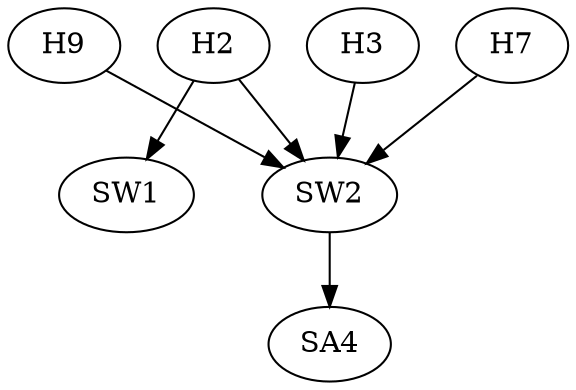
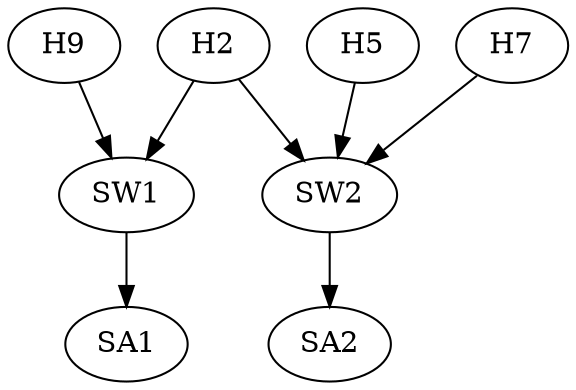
node "H3": label "H3" -> "H5"
edge "H9" -> "SW2": now "H9" -> "SW1"
node "SA1": added
node "SA4": label "SA4" -> "SA2"
